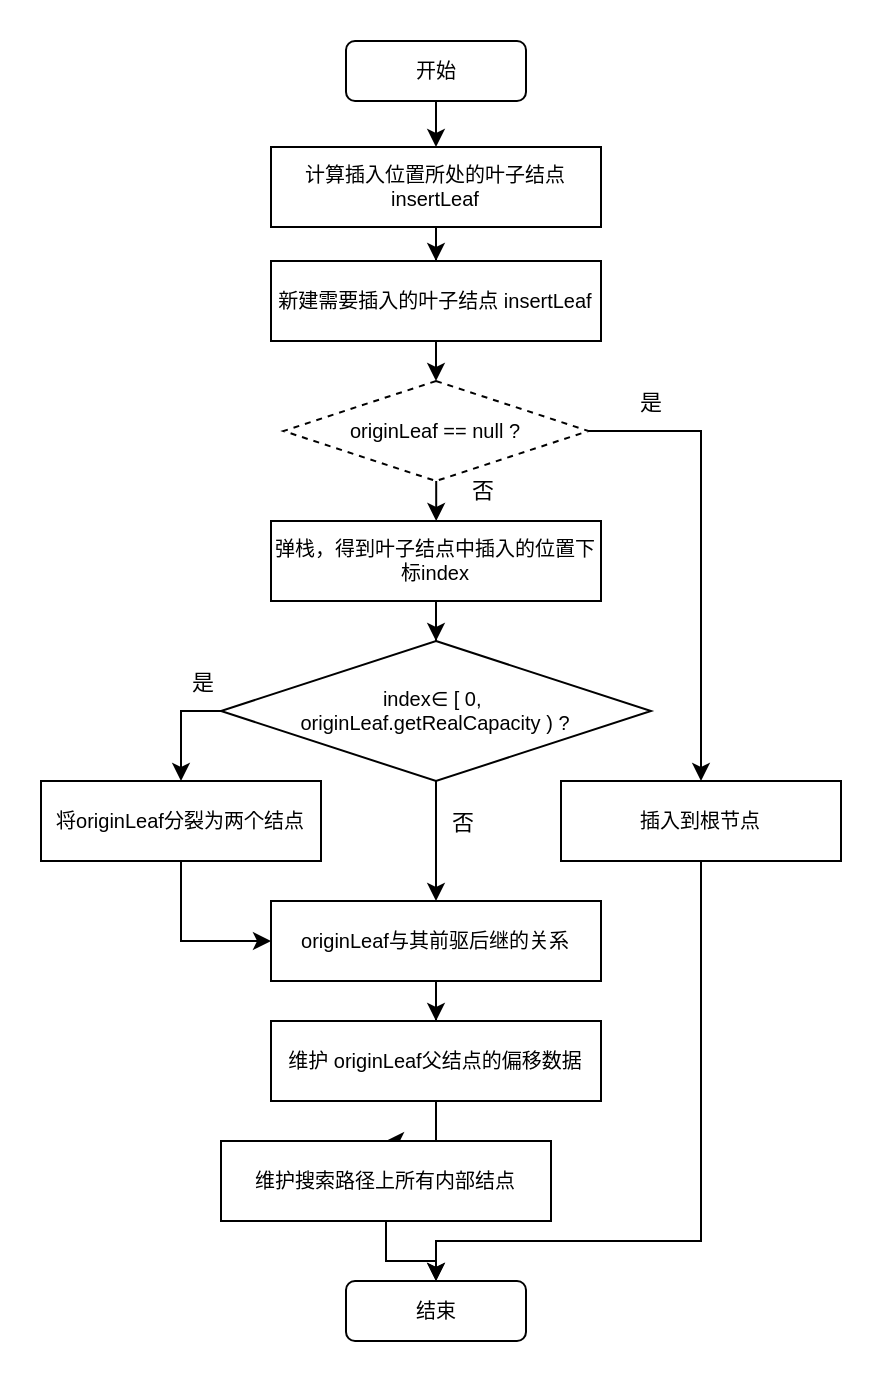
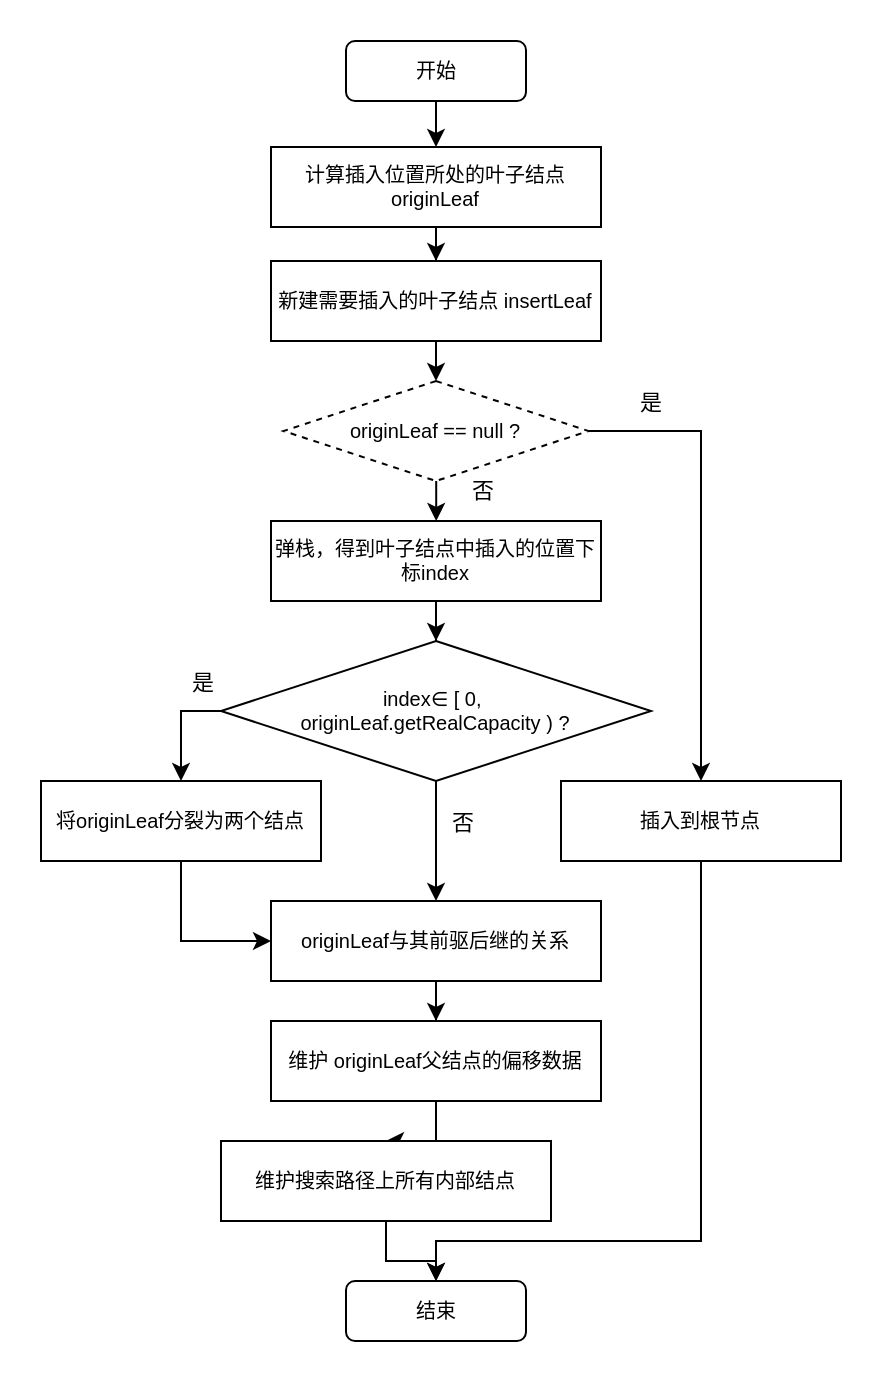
node "计算插入位置所处的叶子结点 insertLeaf": label "计算插入位置所处的叶子结点 insertLeaf" -> "计算插入位置所处的叶子结点 originLeaf"
